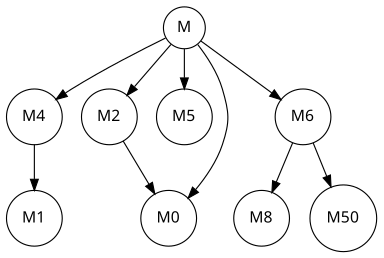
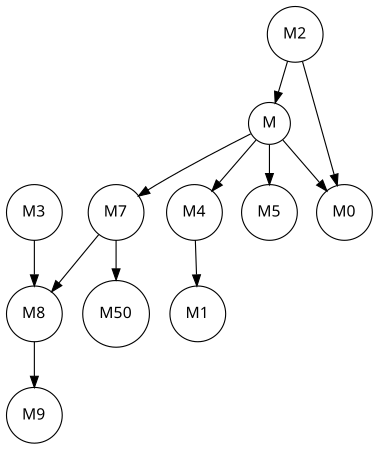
edge "M" -> "M2": reversed
node "M6": label "M6" -> "M7"
node "M3": added
node "M9": added
